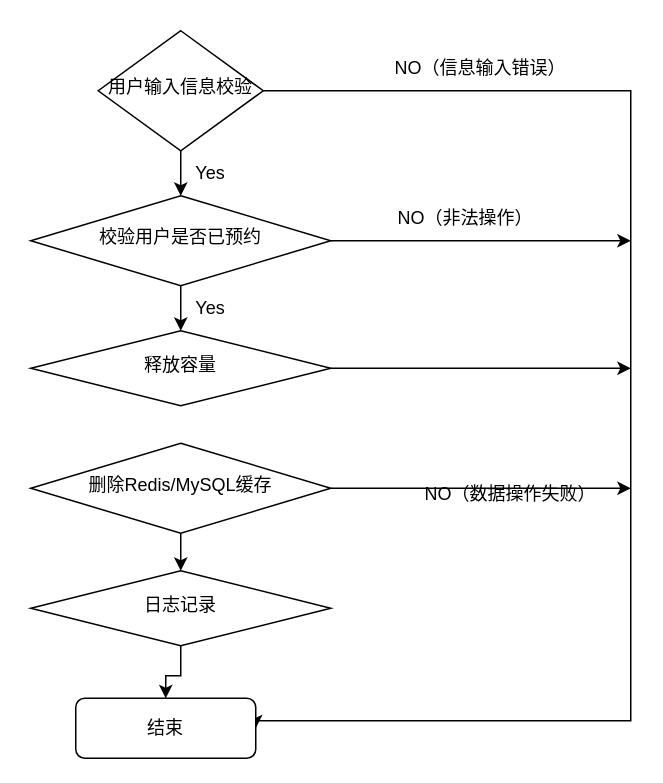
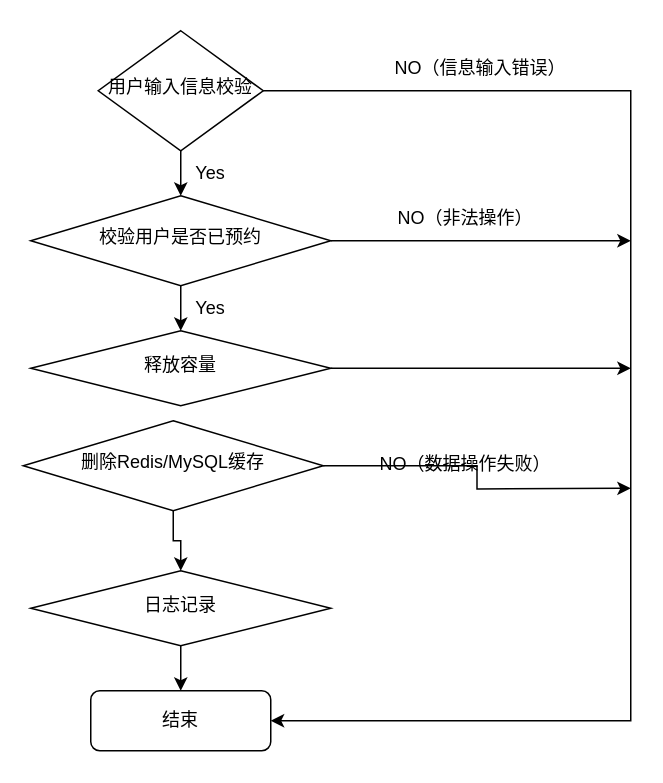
node "删除Redis/MySQL缓存": moved (181, 488) -> (173, 466)
node "NO（数据操作失败）": moved (511, 494) -> (466, 464)
node "结束": moved (166, 728) -> (181, 721)
